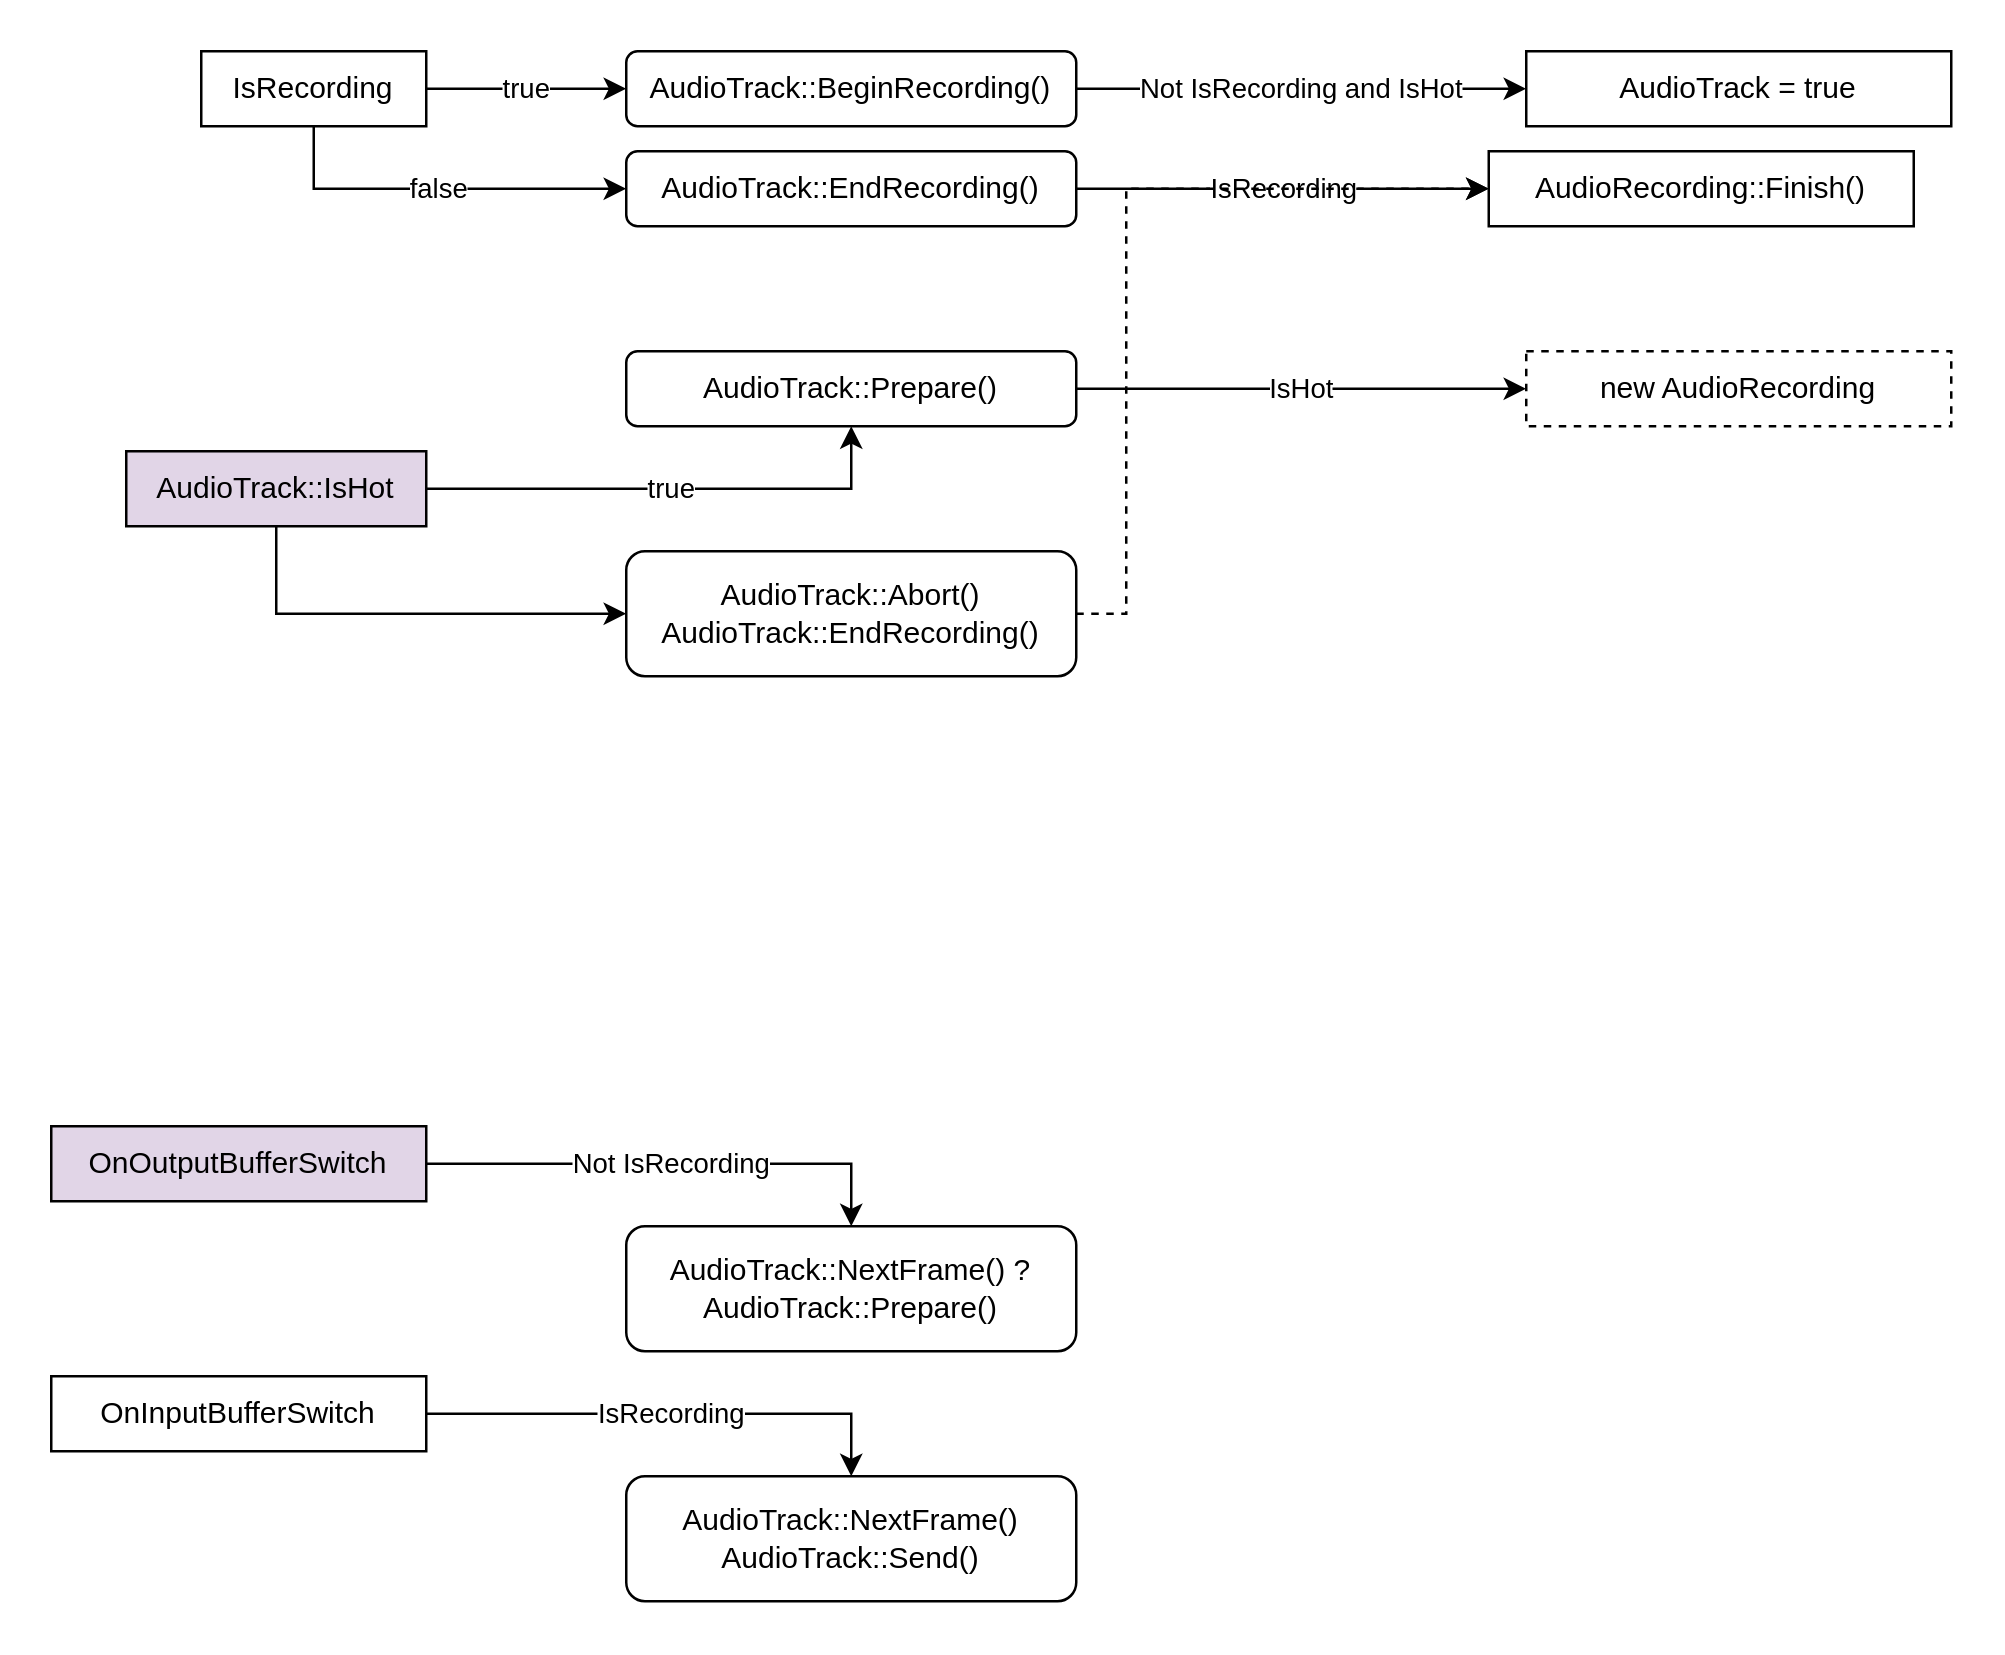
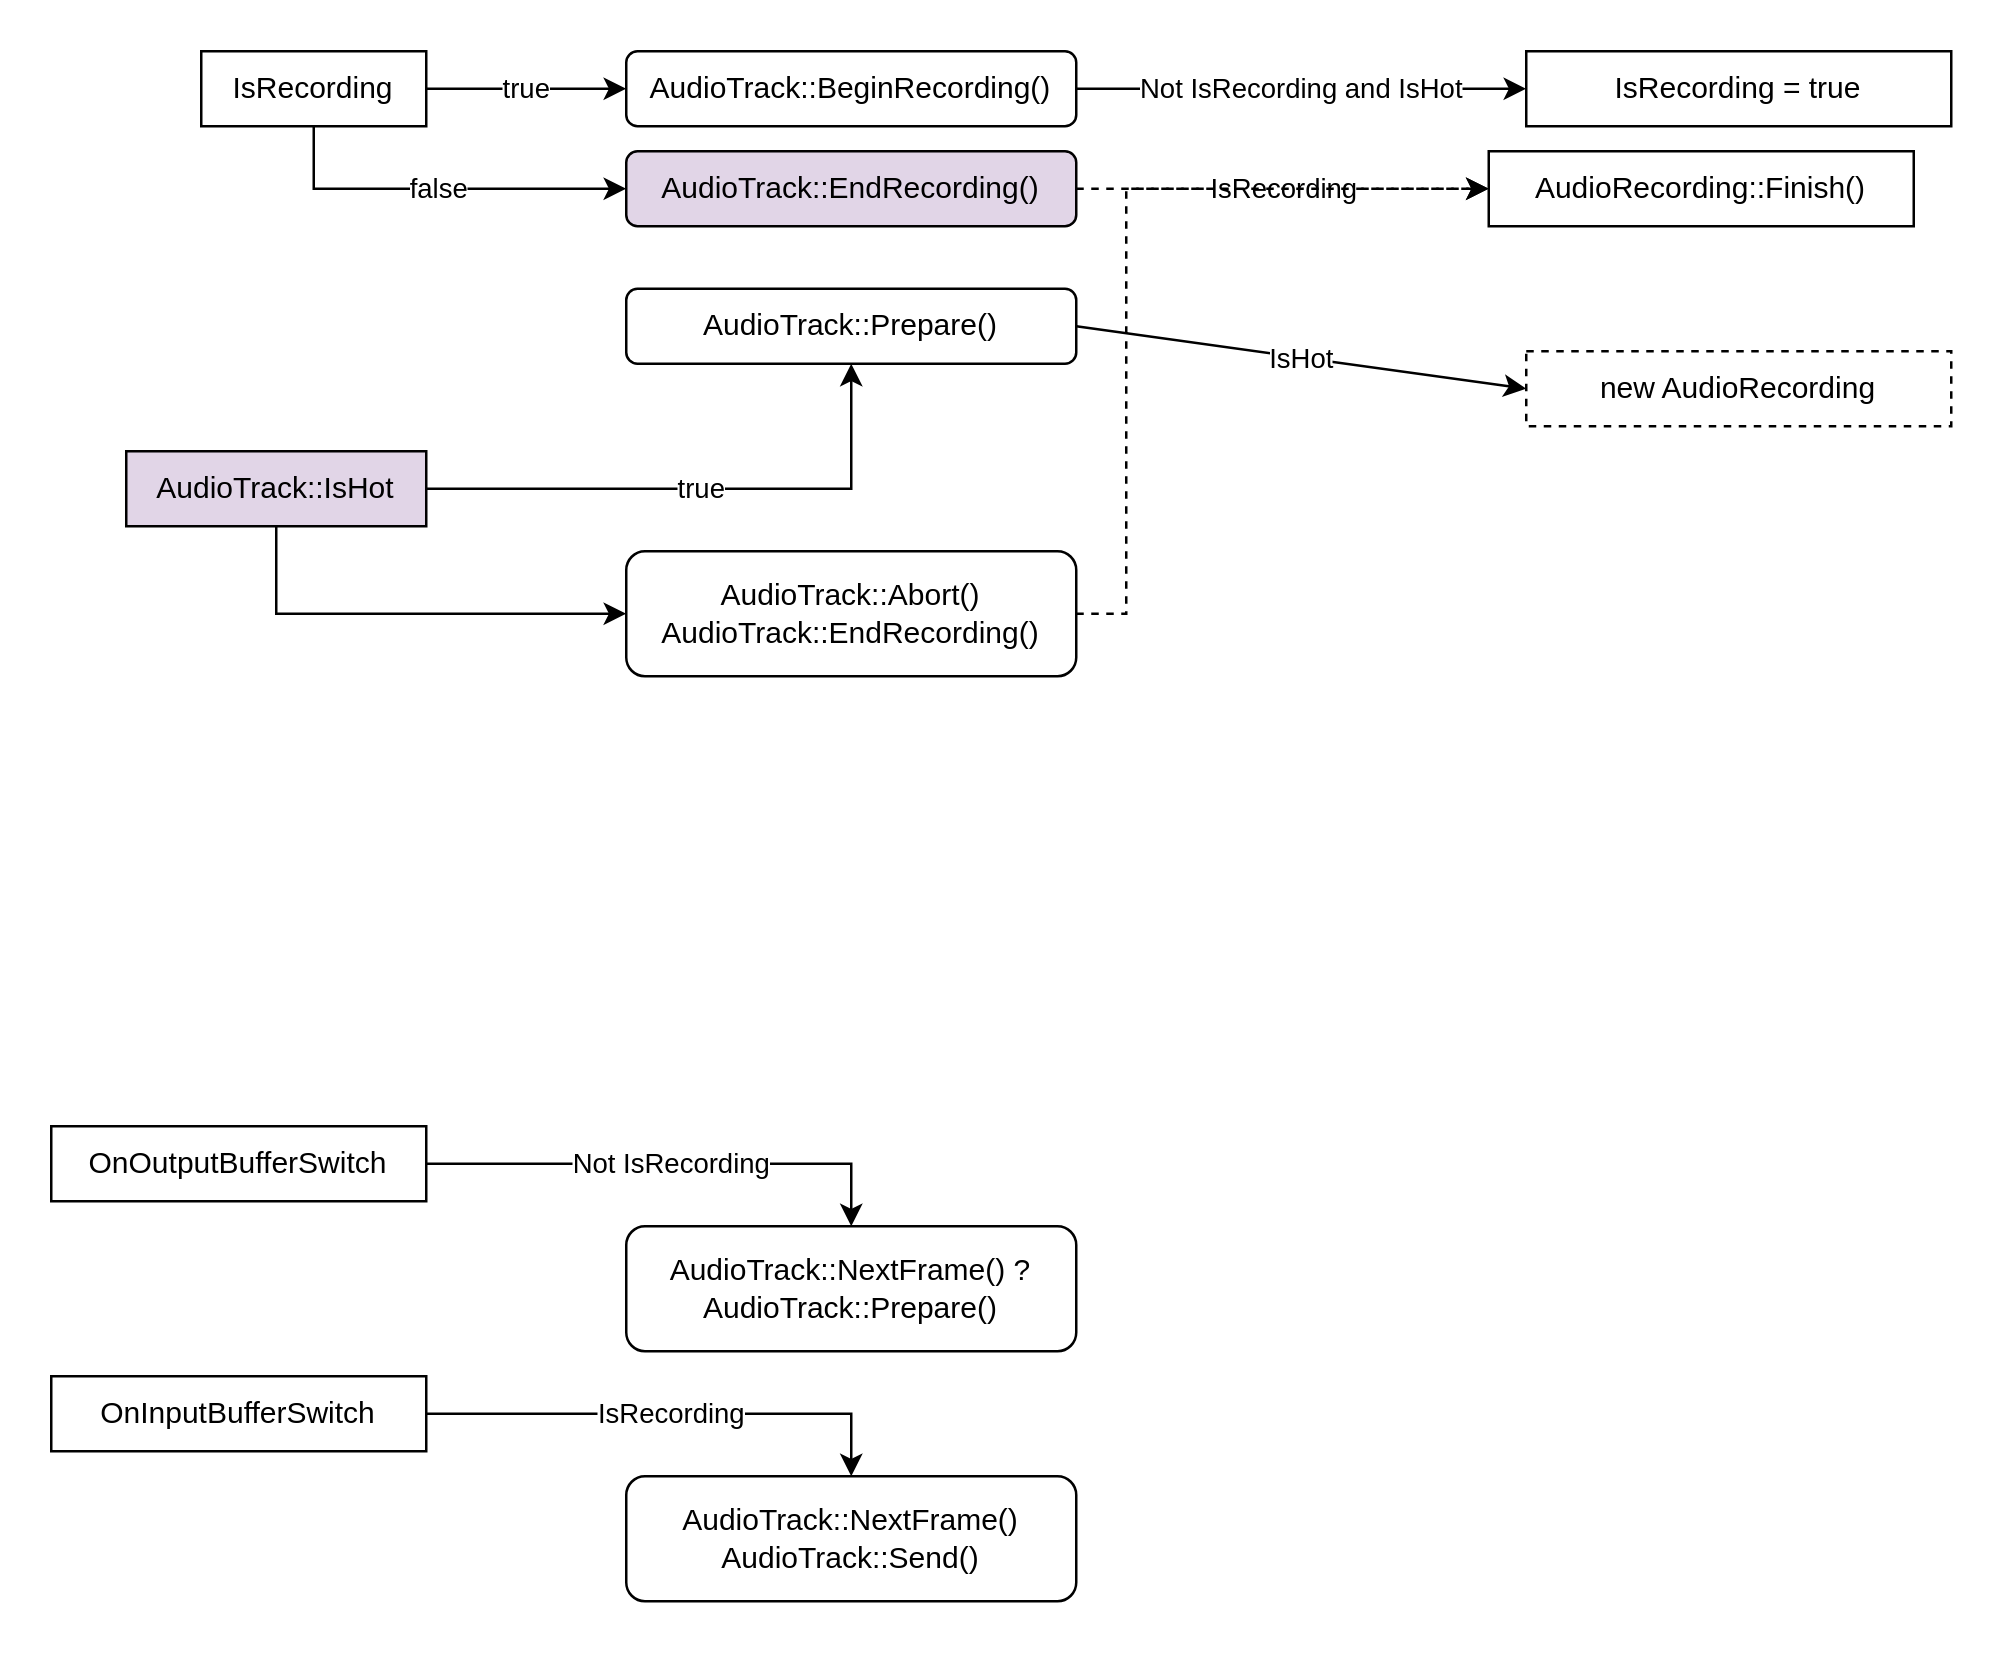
node "AudioTrack = true": label "AudioTrack = true" -> "IsRecording = true"
node "AudioTrack::EndRecording()": fillcolor #ffffff -> #e1d5e7
edge "AudioTrack::EndRecording()" -> "AudioRecording::Finish()": style solid -> dashed
node "AudioTrack::Prepare()": moved (851, 389) -> (851, 326)
node "OnOutputBufferSwitch": fillcolor #e1d5e7 -> #ffffff
